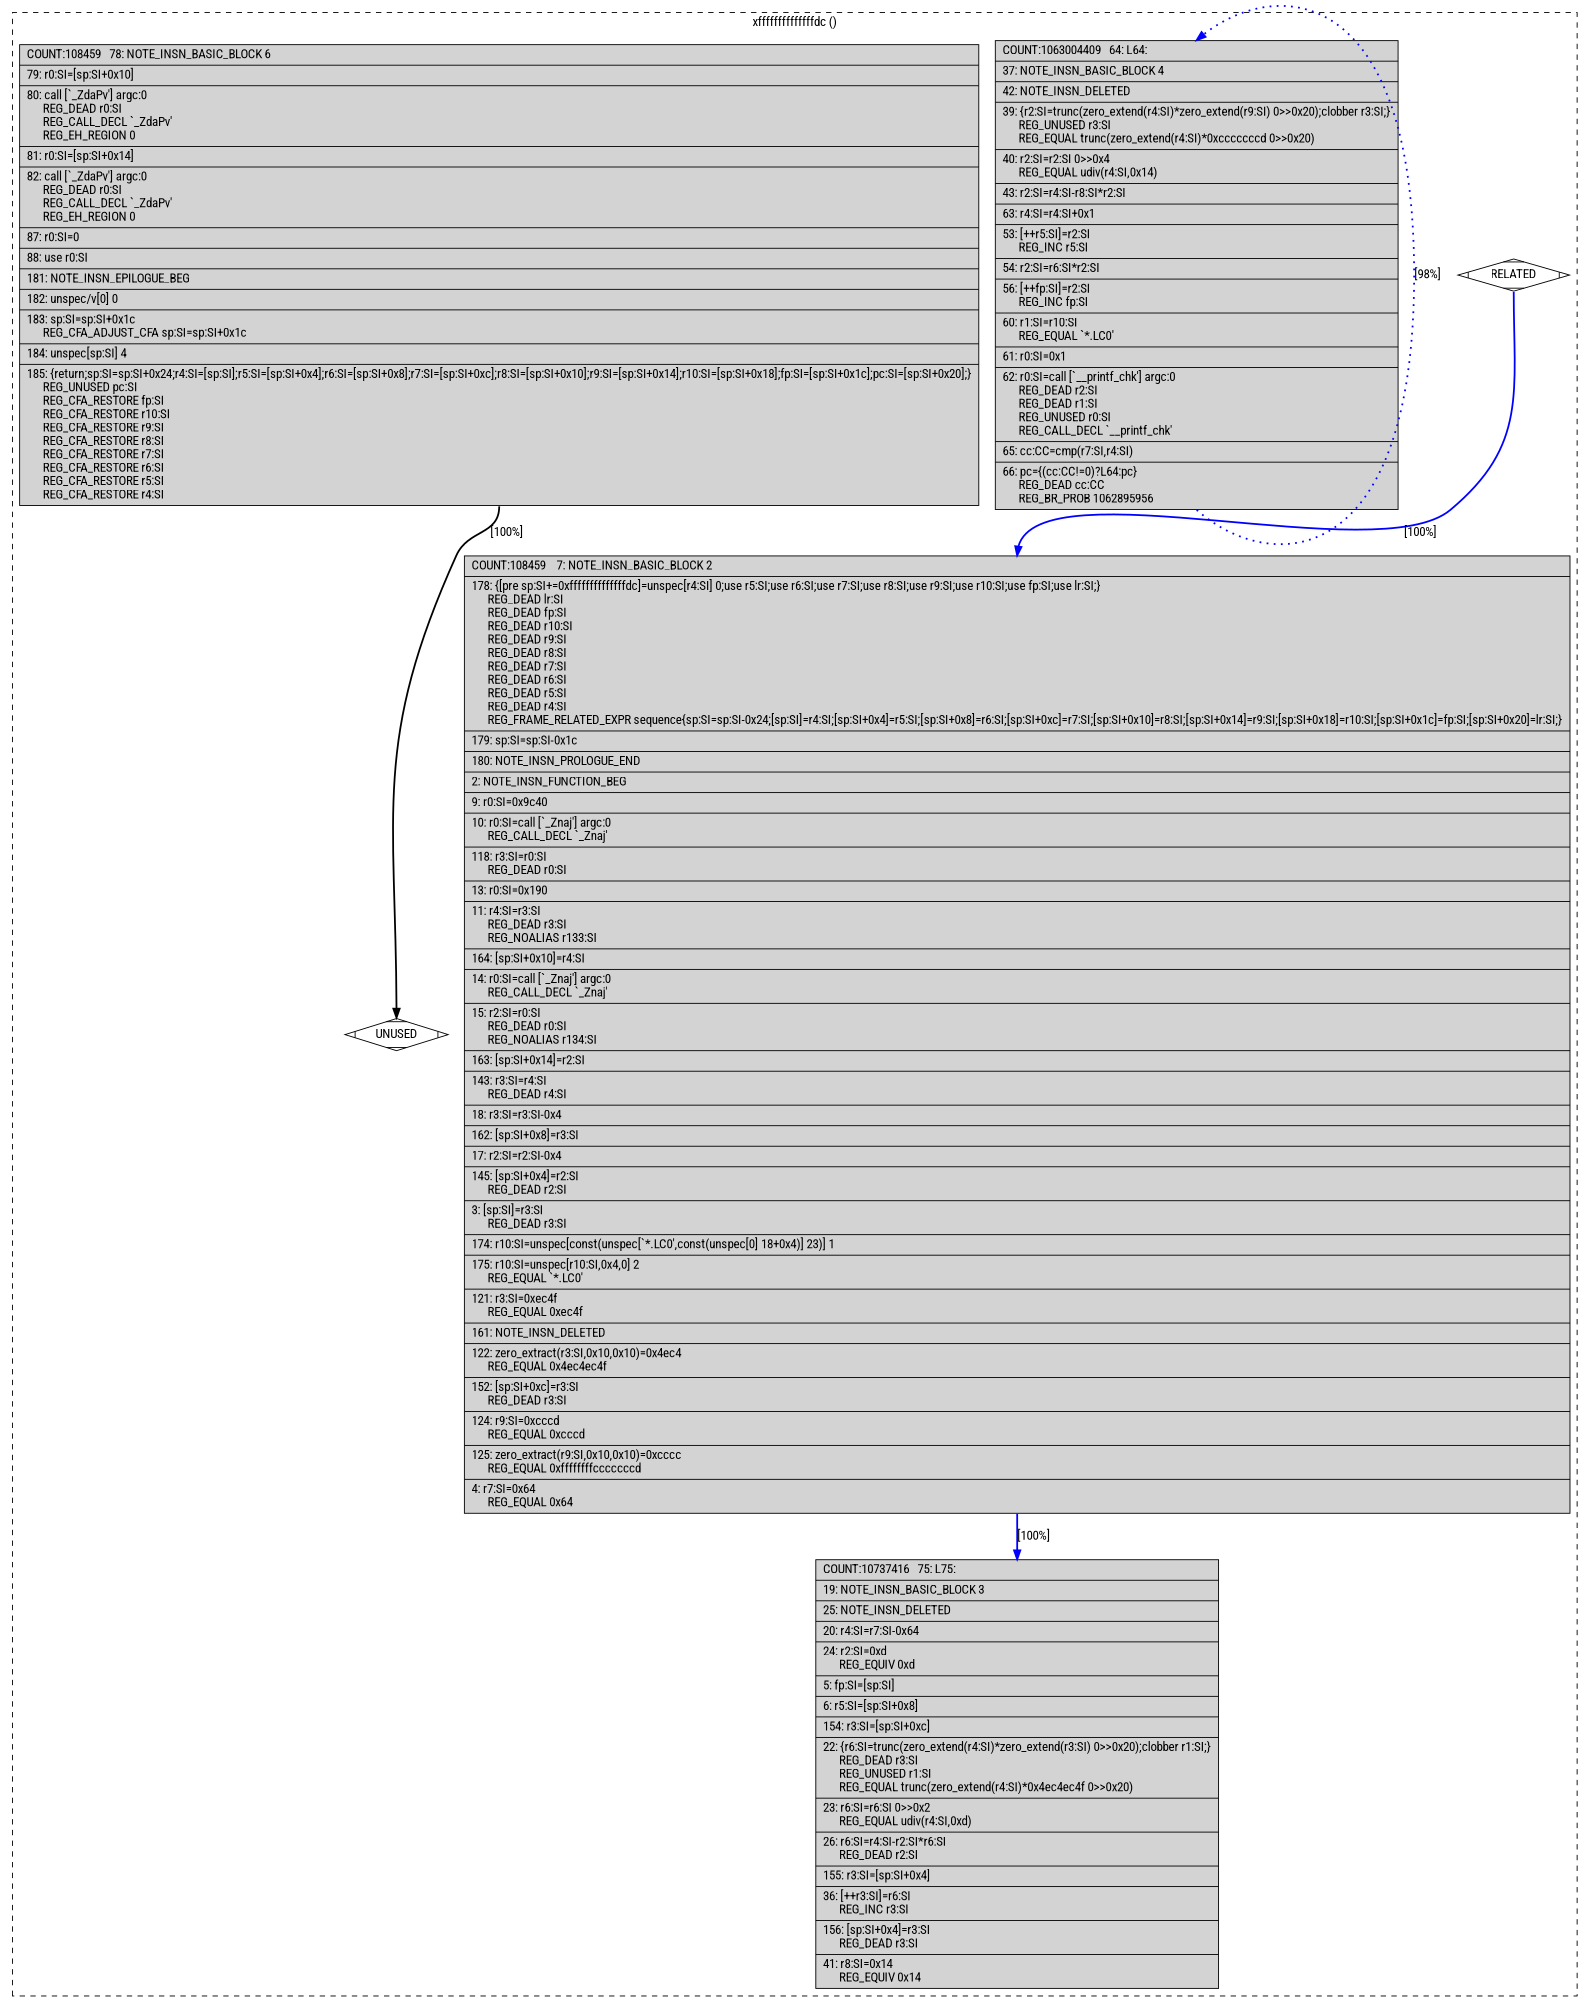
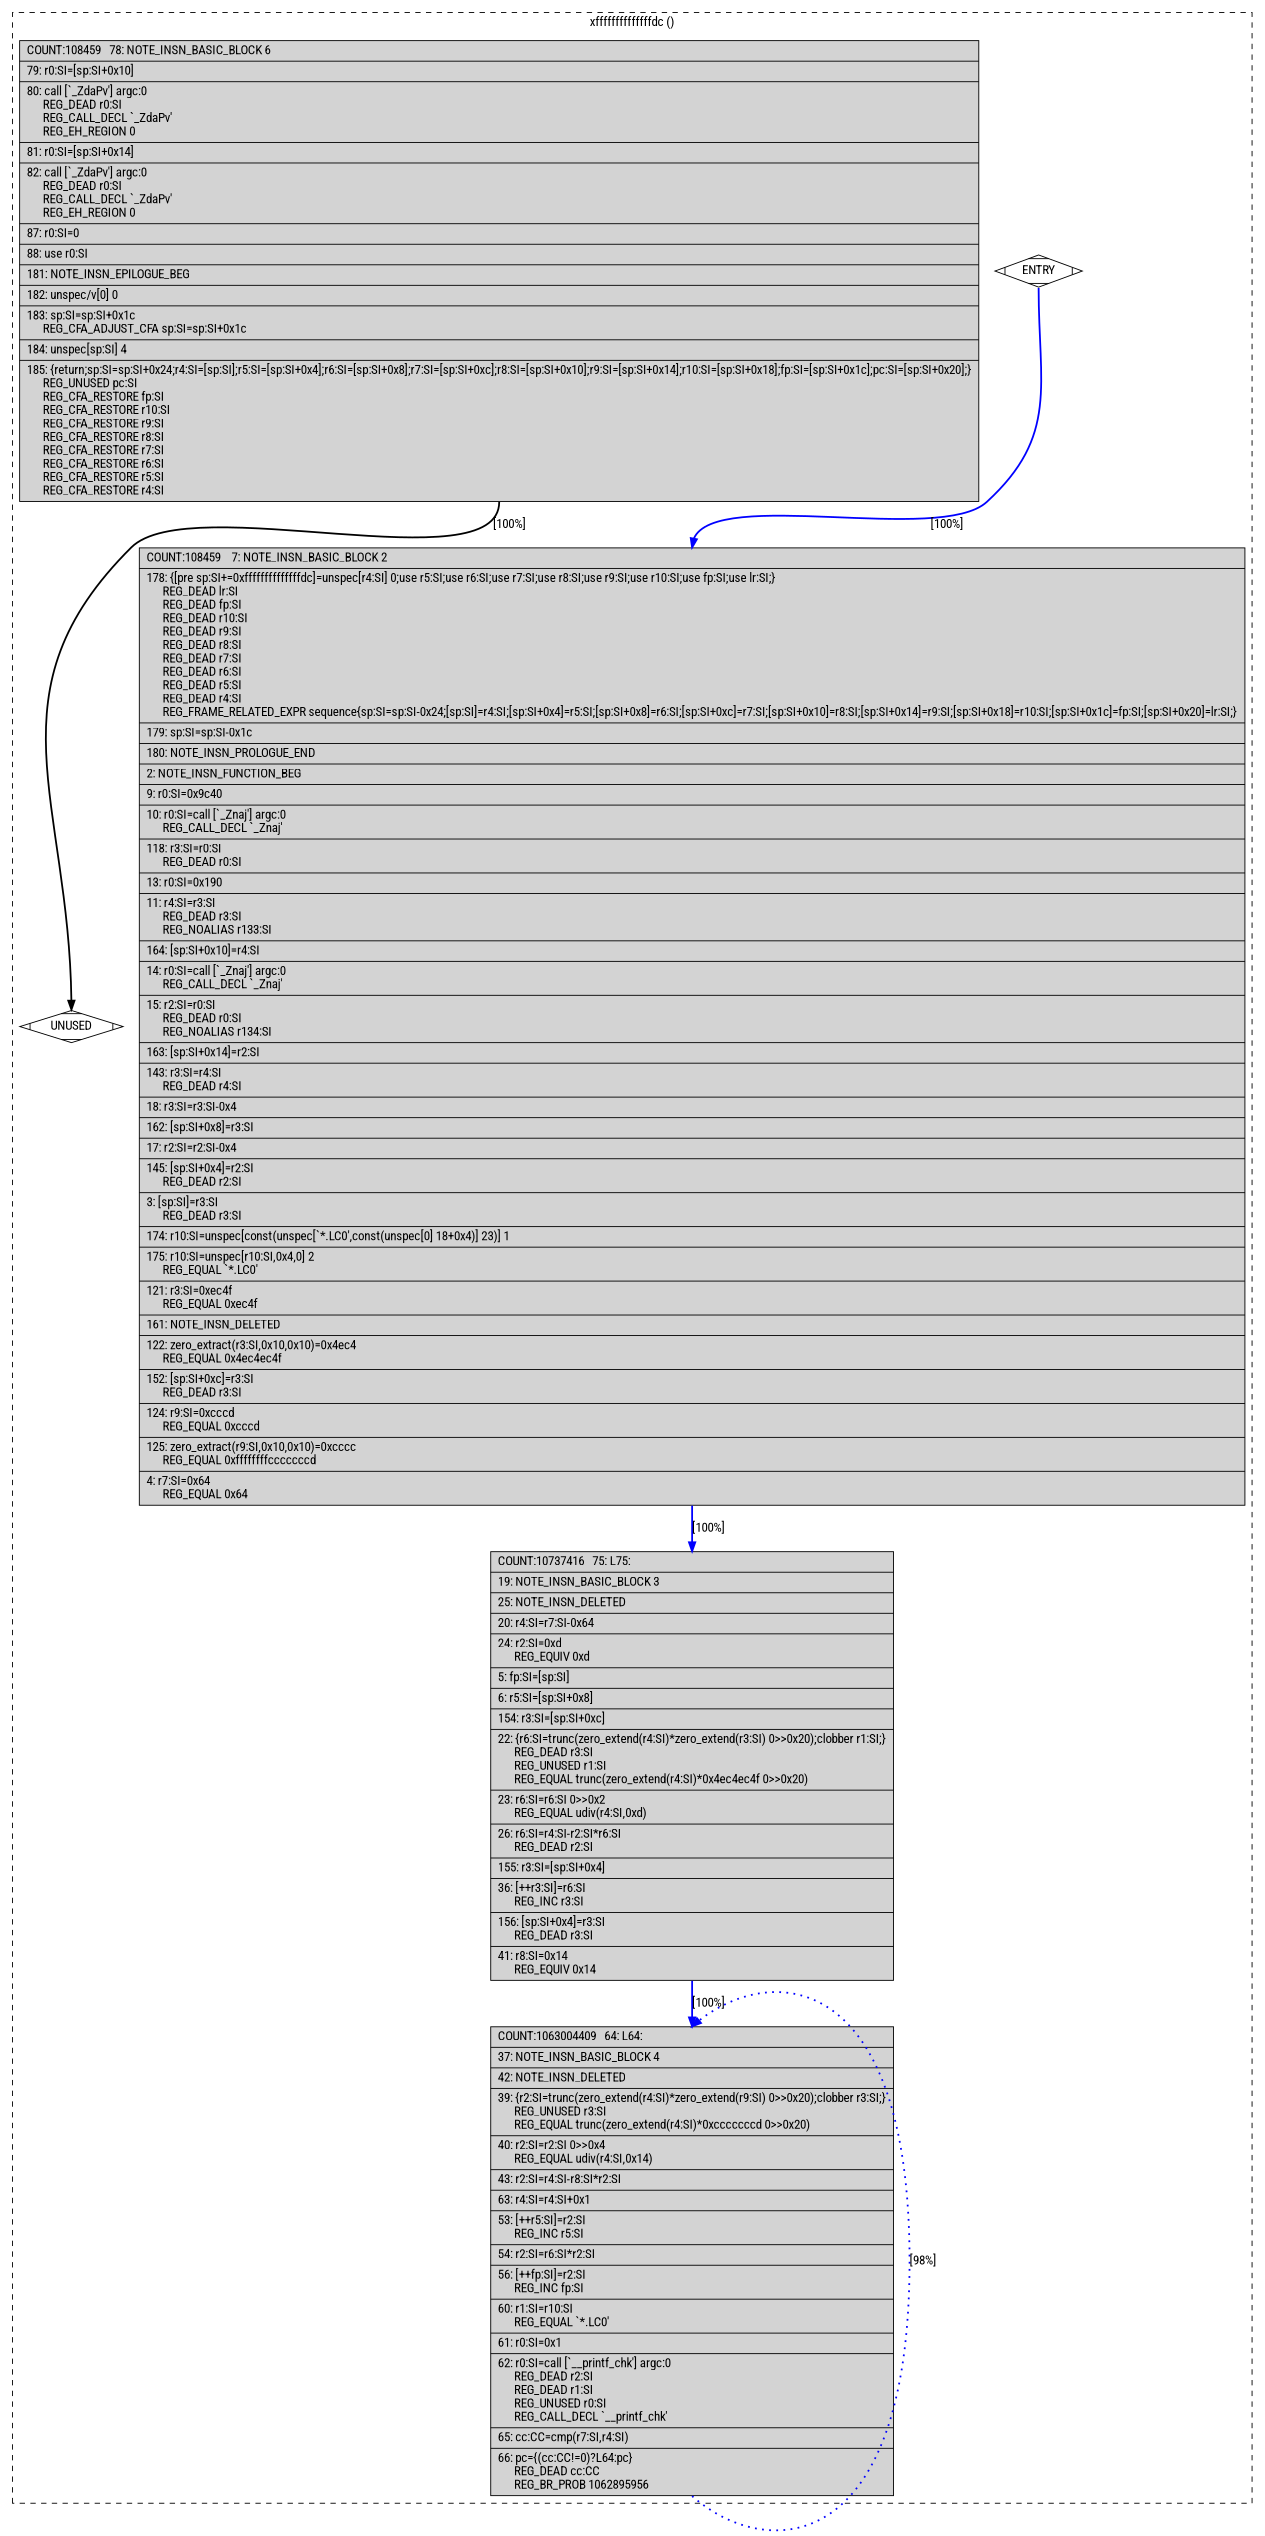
node "RELATED": label "RELATED" -> "ENTRY"
edge "COUNT:10737416   75: L75:" -> "COUNT:1063004409   64: L64:": added, label "[100%]"
